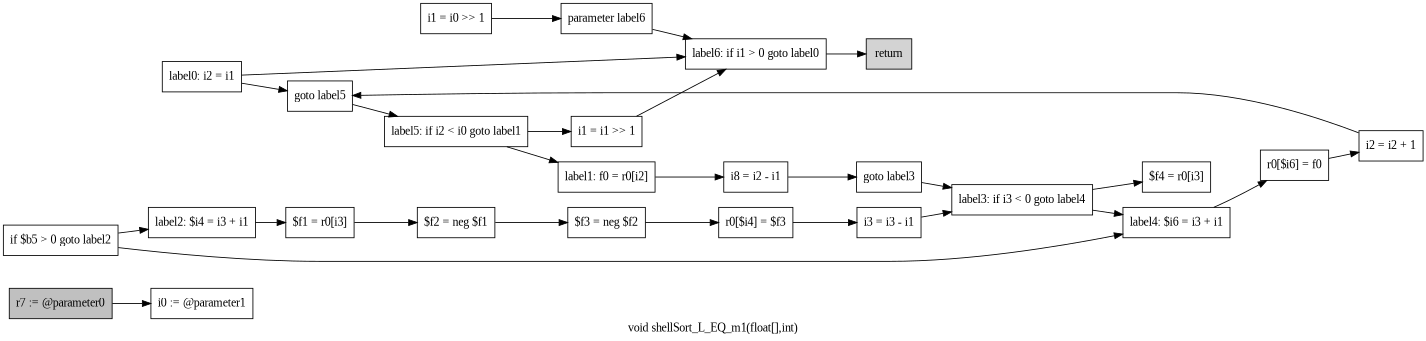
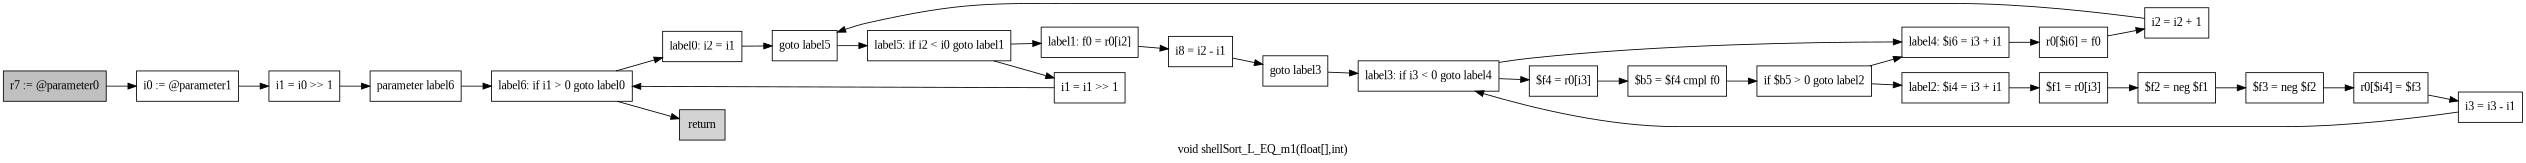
edge "label0: i2 = i1" -> "label6: if i1 > 0 goto label0": reversed
node "$b5 = $f4 cmpl f0": added
edge "i0 := @parameter1" -> "i1 = i0 >> 1": added
